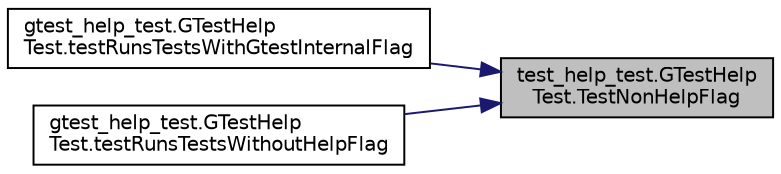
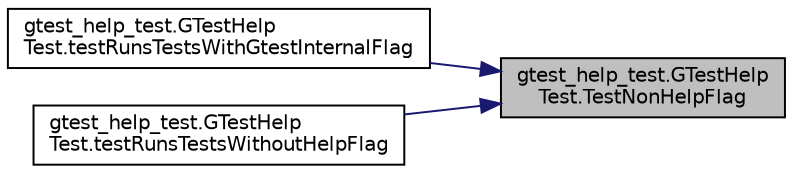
node "test_help_test.GTestHelp Test.TestNonHelpFlag": label "test_help_test.GTestHelp Test.TestNonHelpFlag" -> "gtest_help_test.GTestHelp Test.TestNonHelpFlag"
